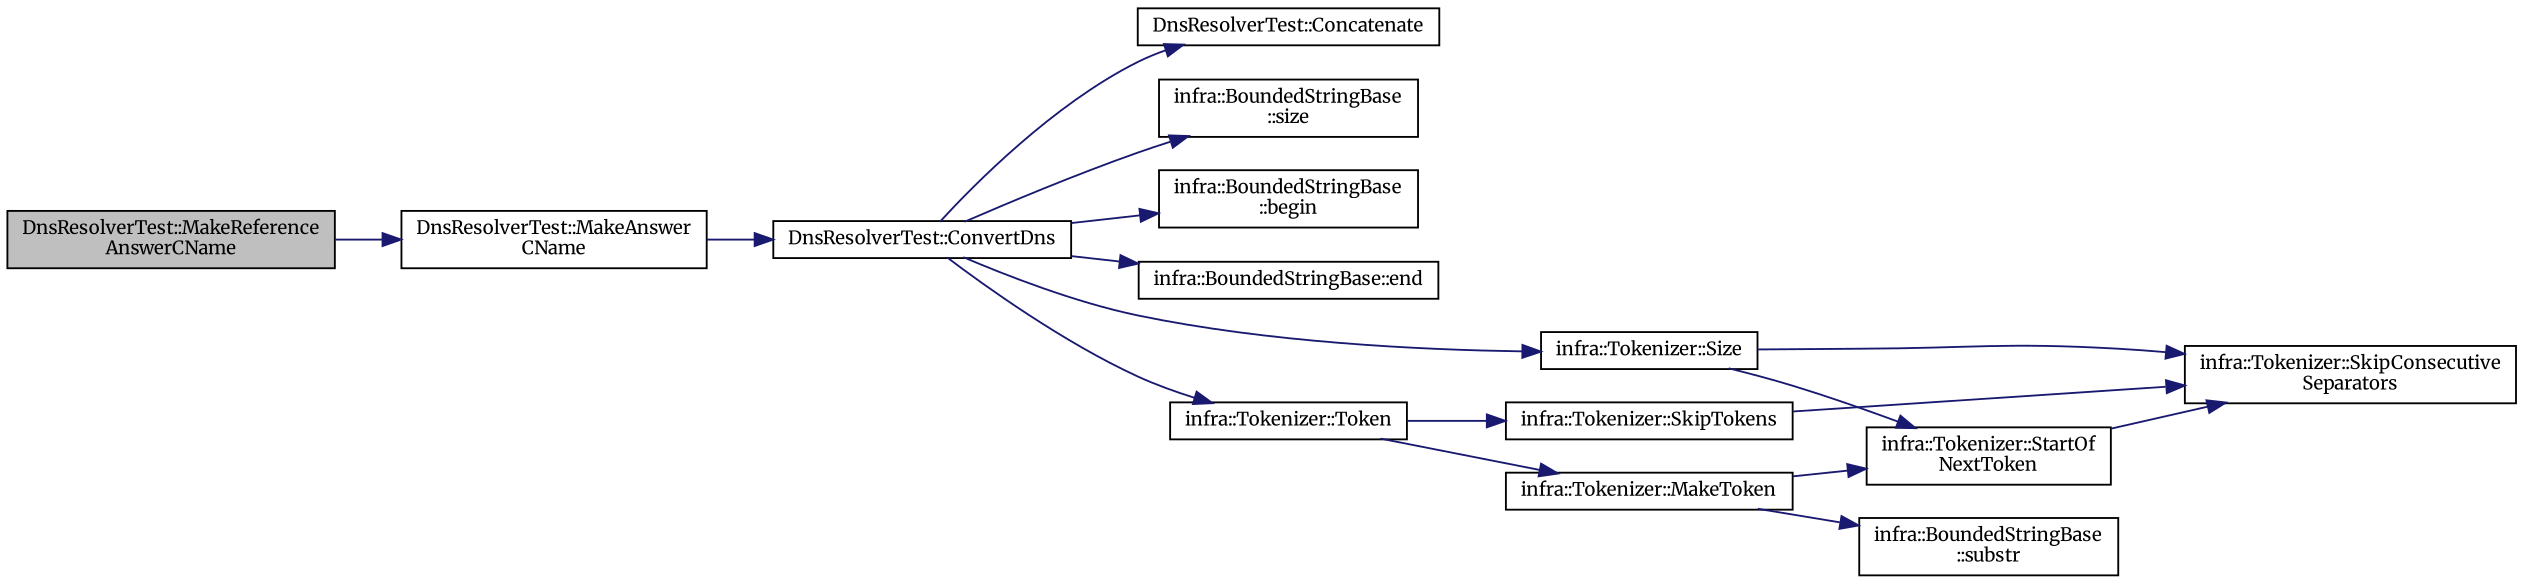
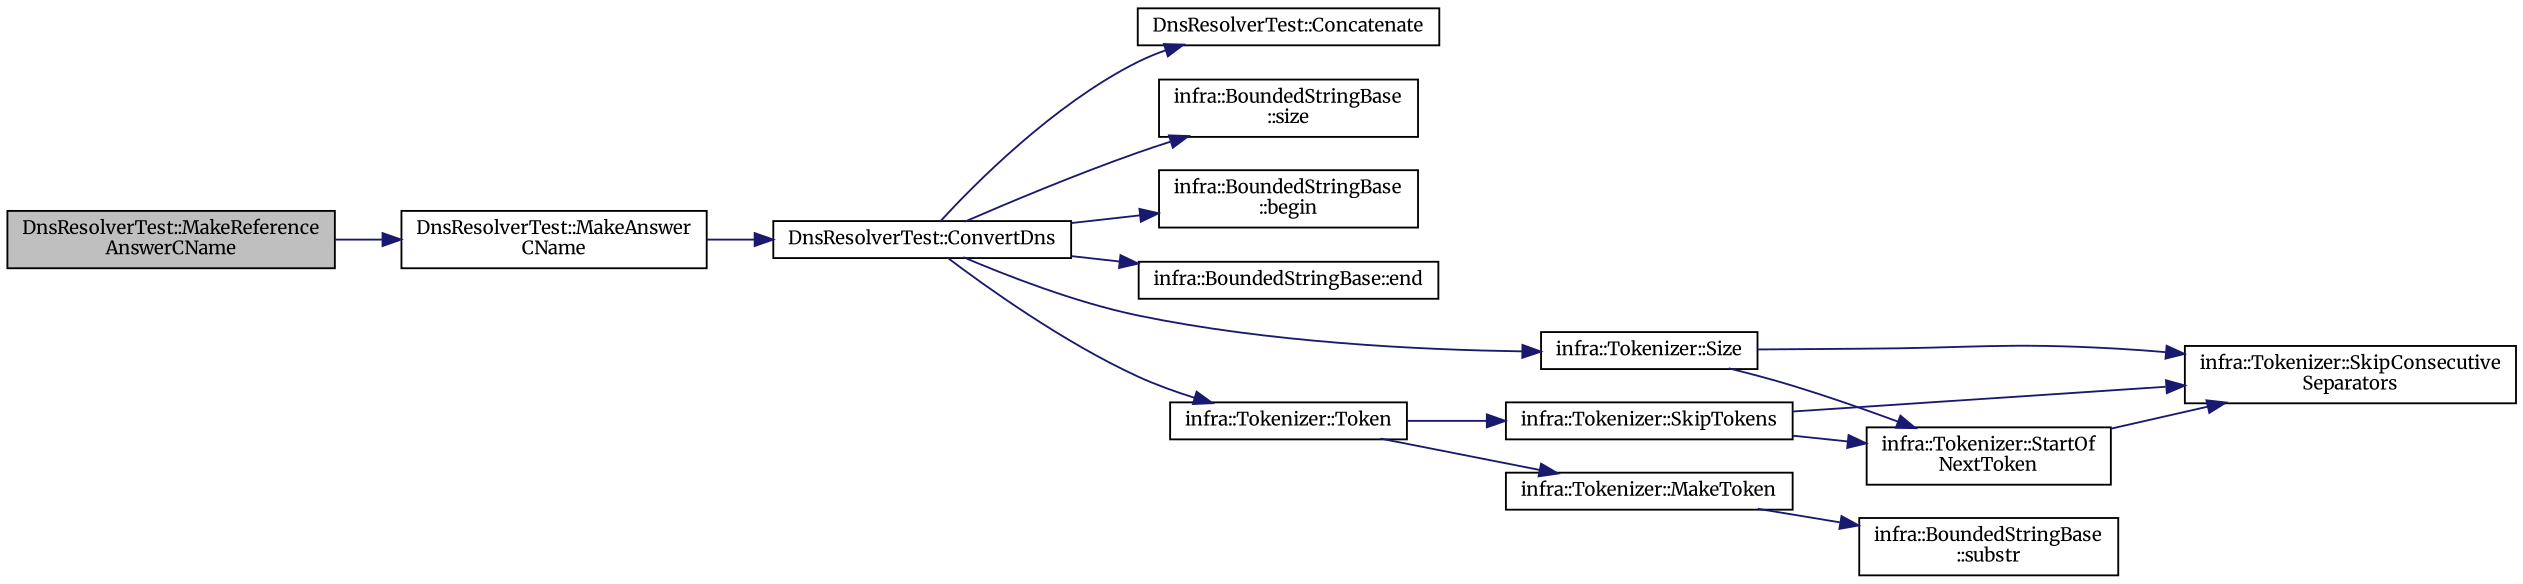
edge "infra::Tokenizer::MakeToken" -> "infra::Tokenizer::StartOf NextToken": now "infra::Tokenizer::SkipTokens" -> "infra::Tokenizer::StartOf NextToken"
